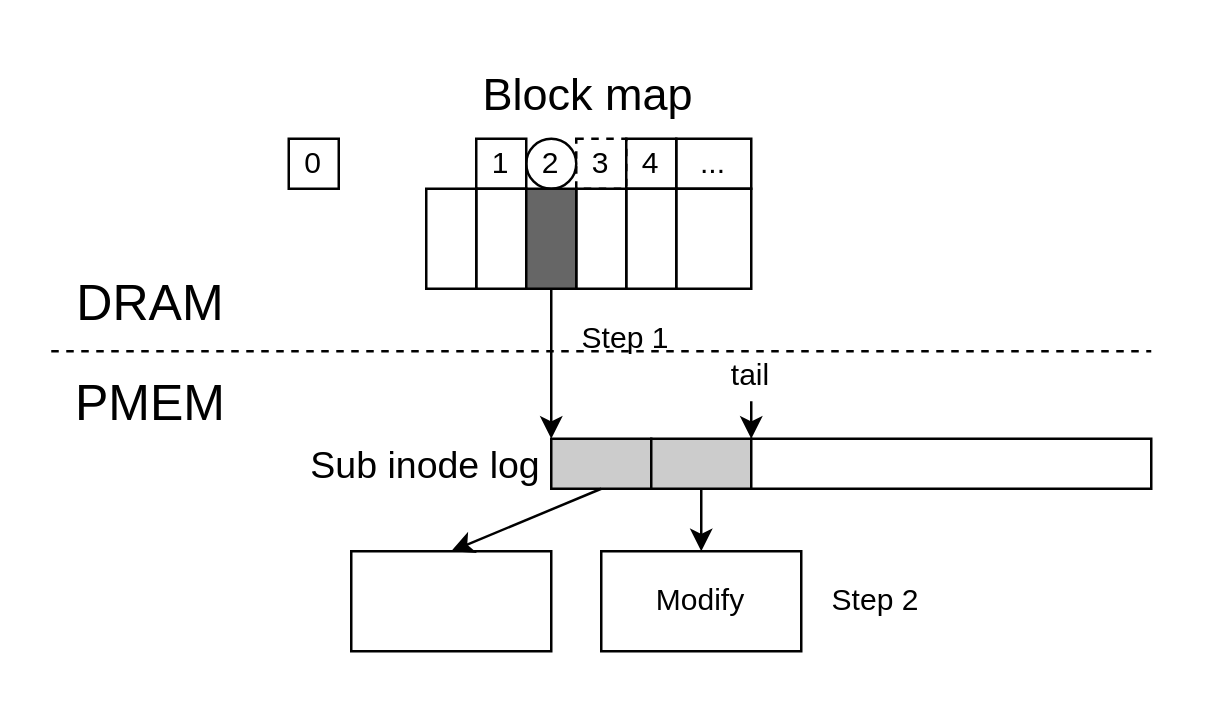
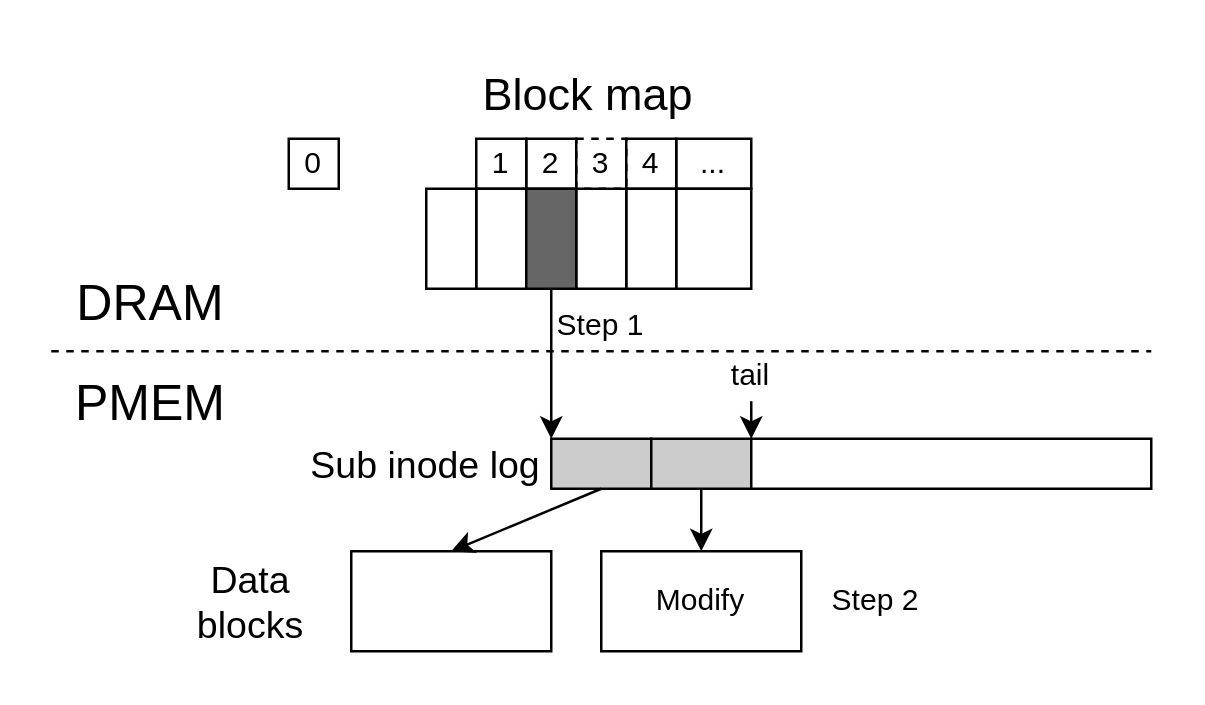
node "2": shape ellipse -> rectangle
node "Step 1": moved (626, 339) -> (601, 326)
node "Data blocks": added
